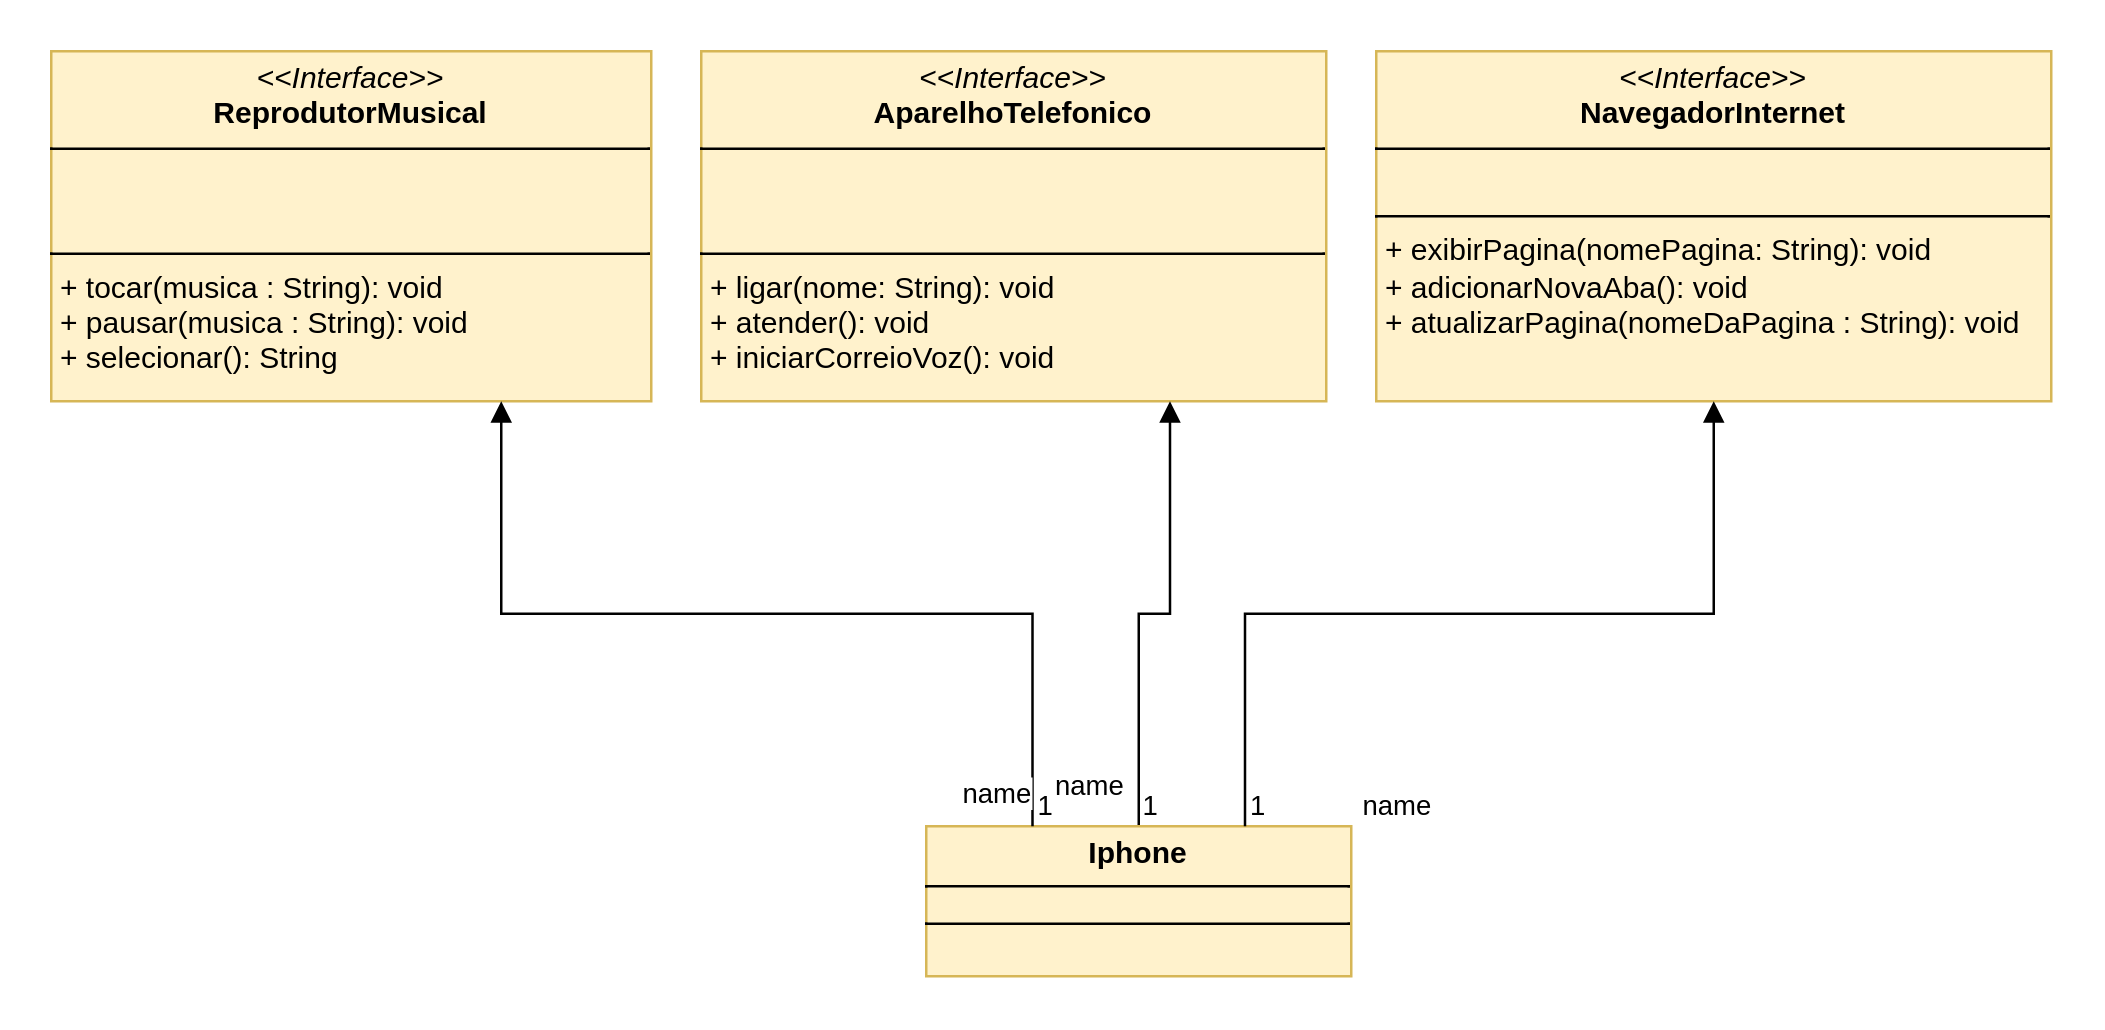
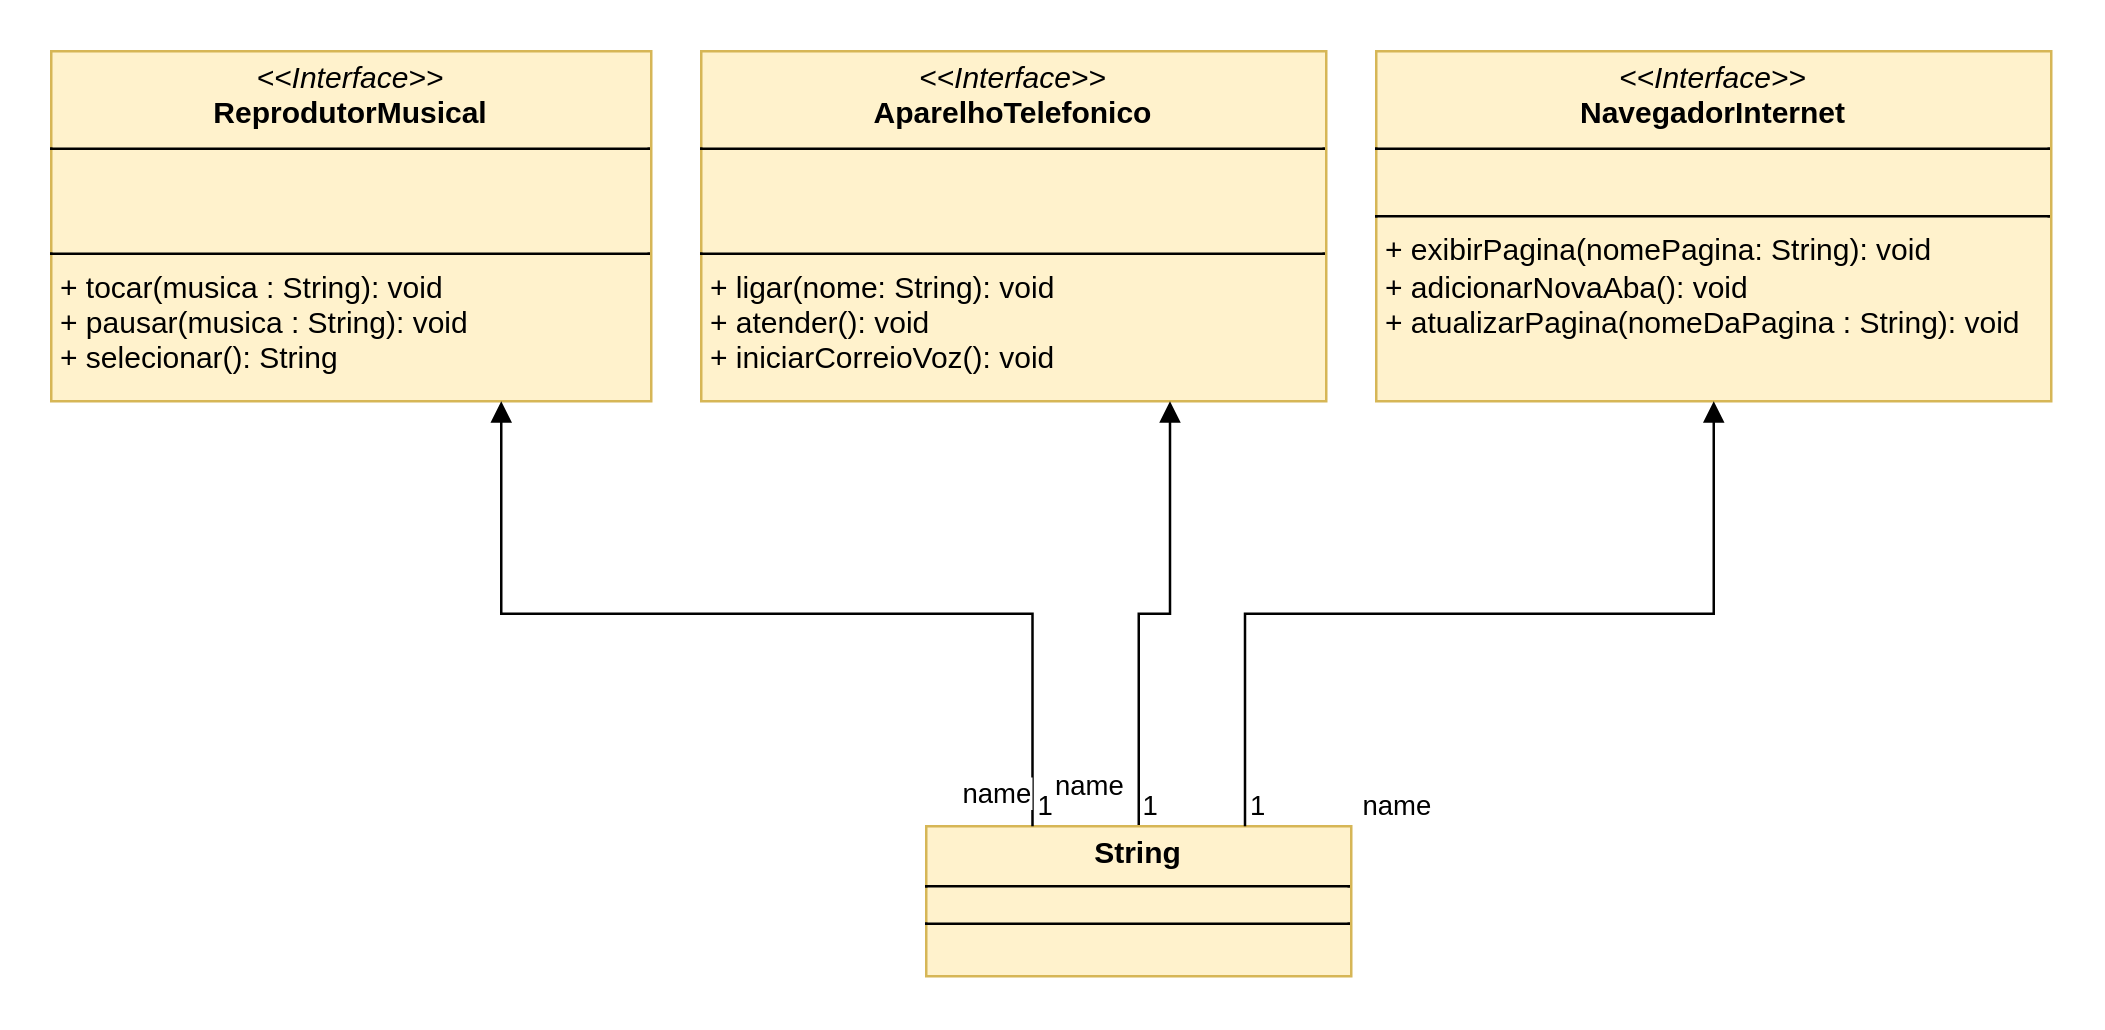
node "Iphone": label "Iphone" -> "String"
